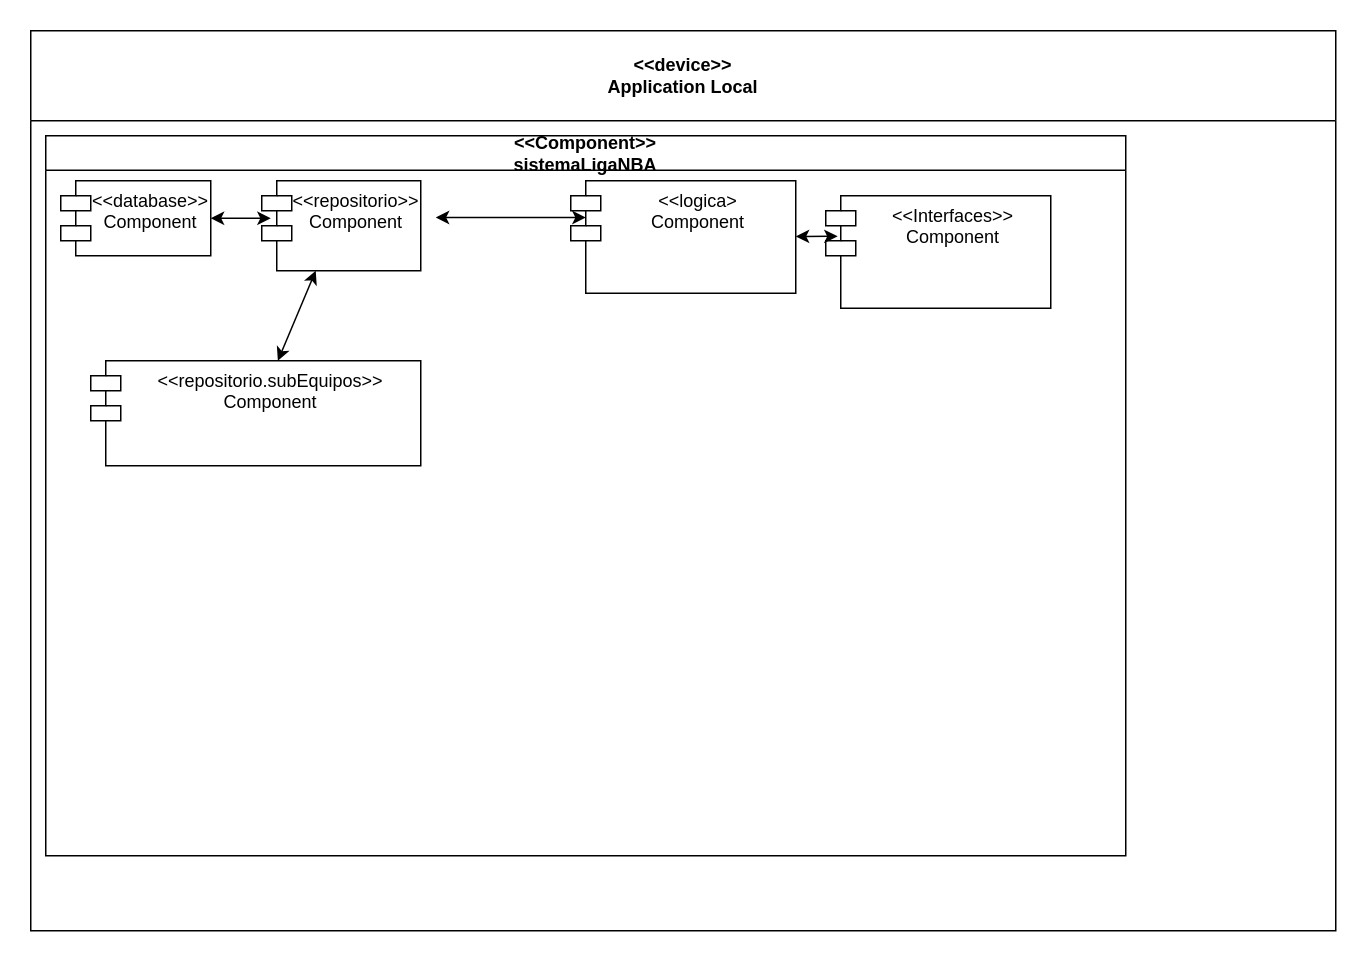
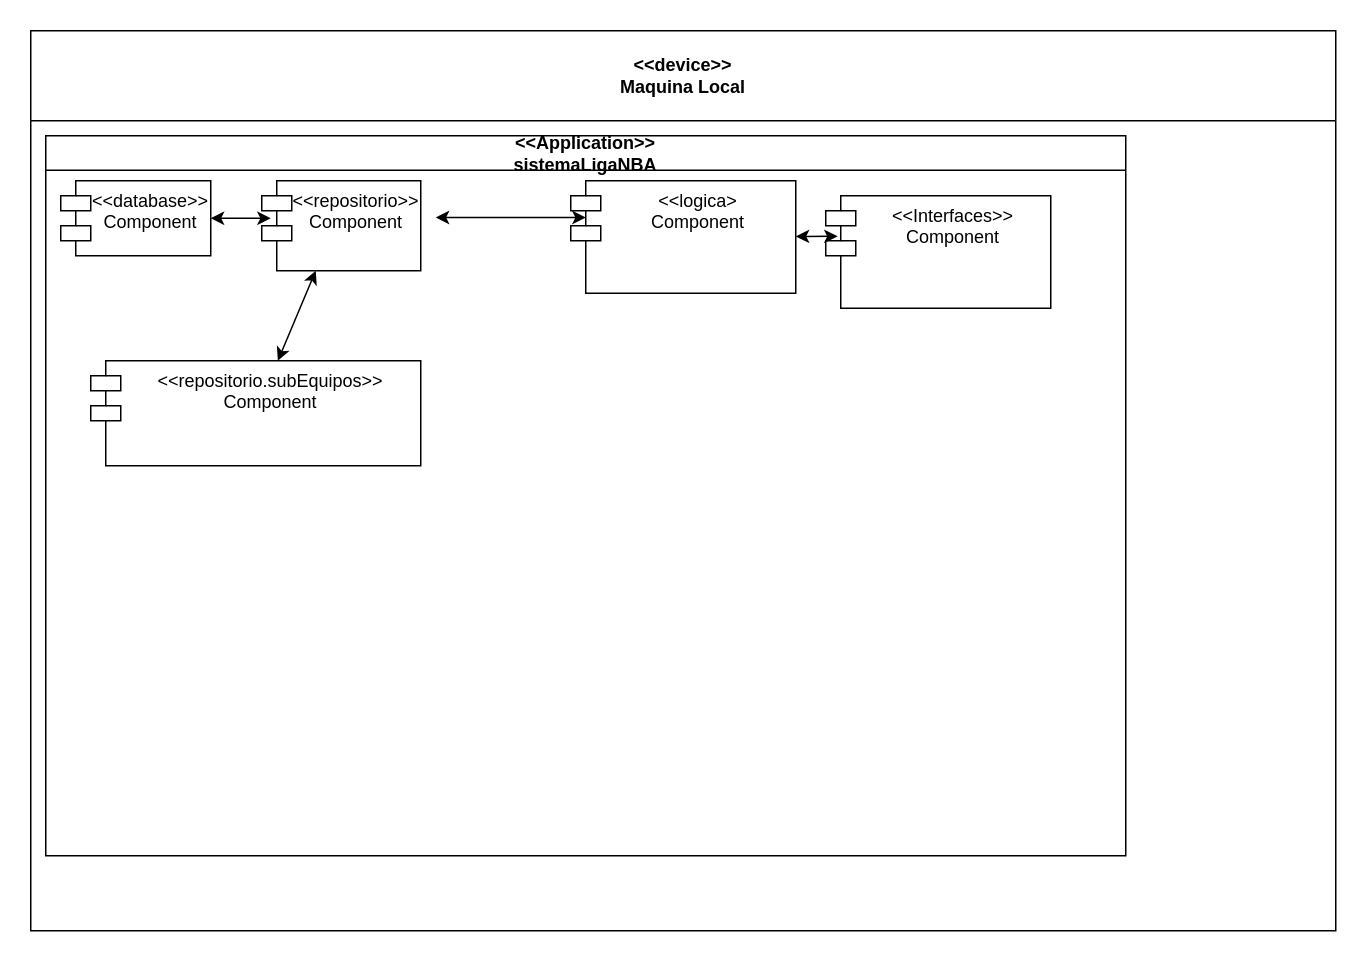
node "<<device>> Application Local": label "<<device>> Application Local" -> "<<device>> Maquina Local"
node "<<Component>> sistemaLigaNBA": label "<<Component>> sistemaLigaNBA" -> "<<Application>> sistemaLigaNBA"
